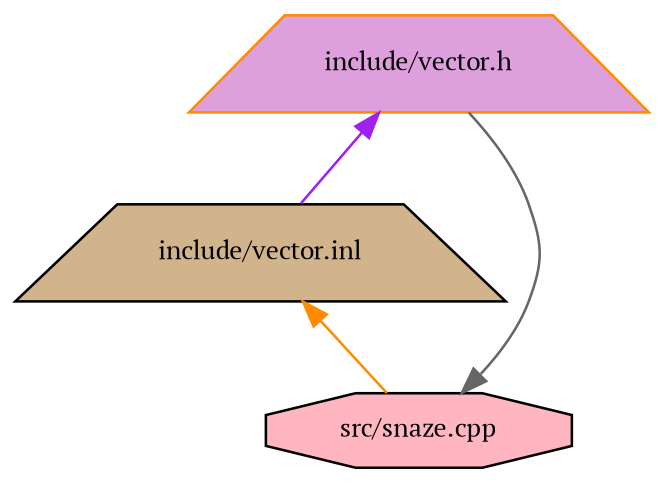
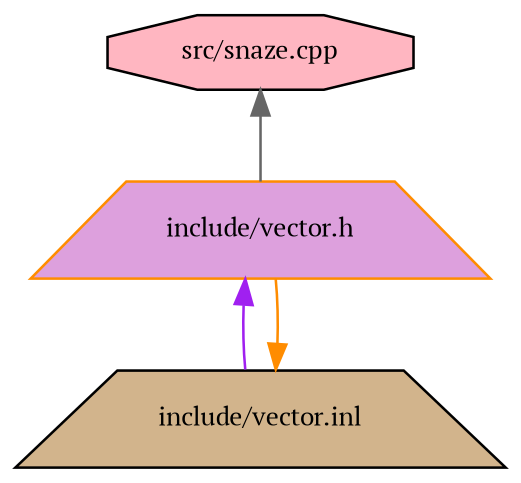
edge "src/snaze.cpp" -> "include/vector.inl": now "include/vector.h" -> "include/vector.inl"
